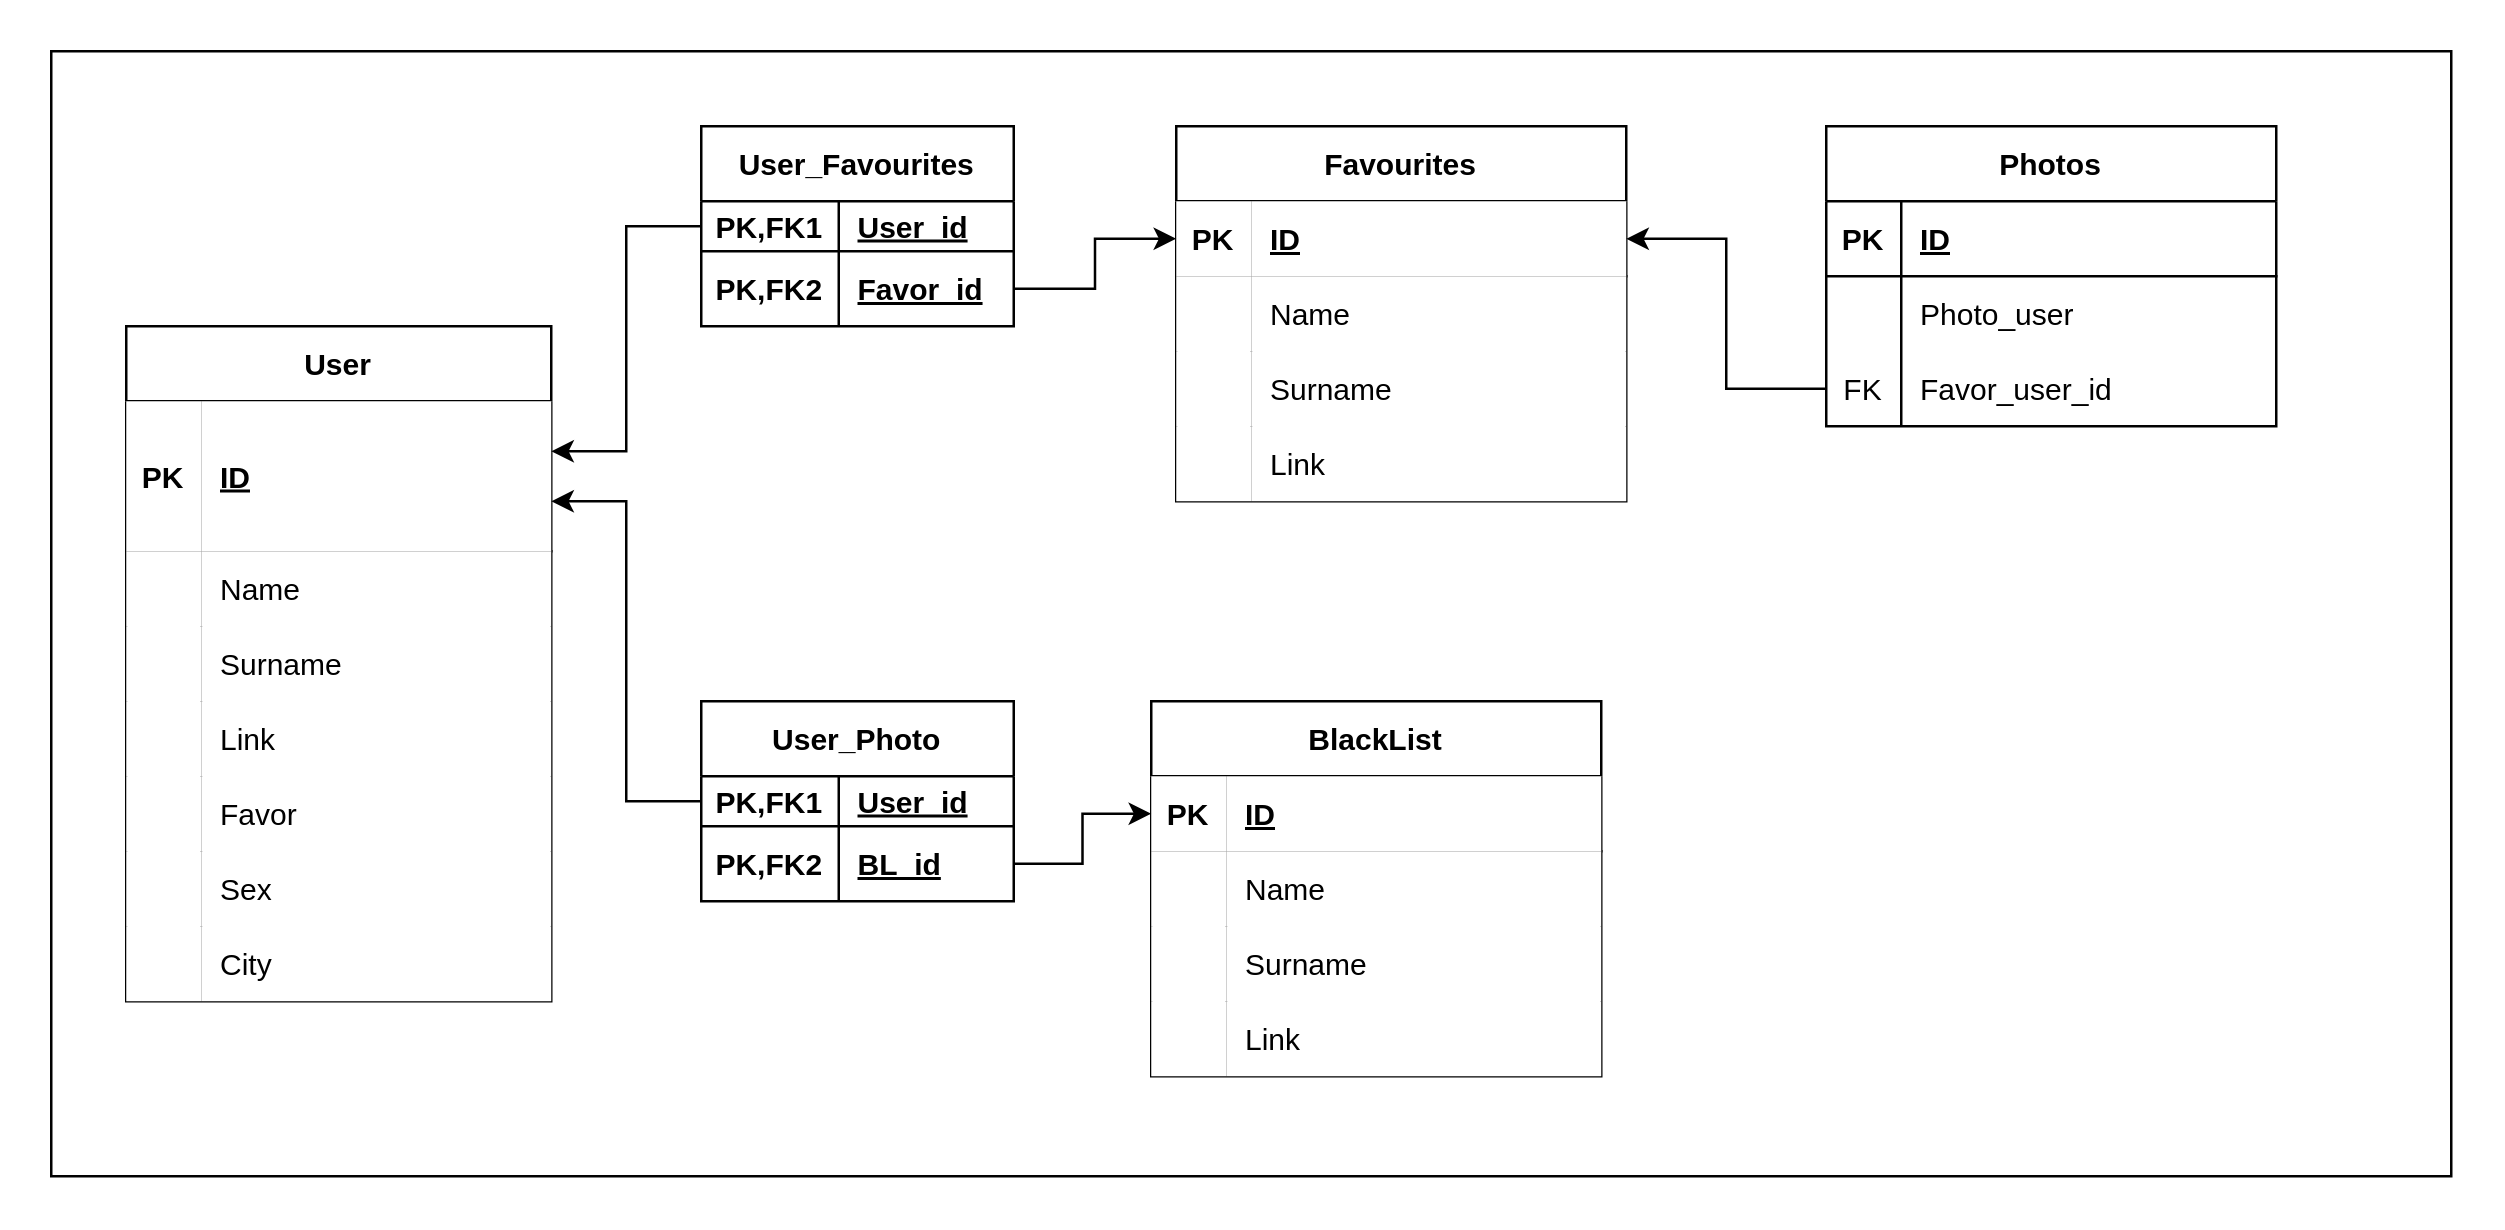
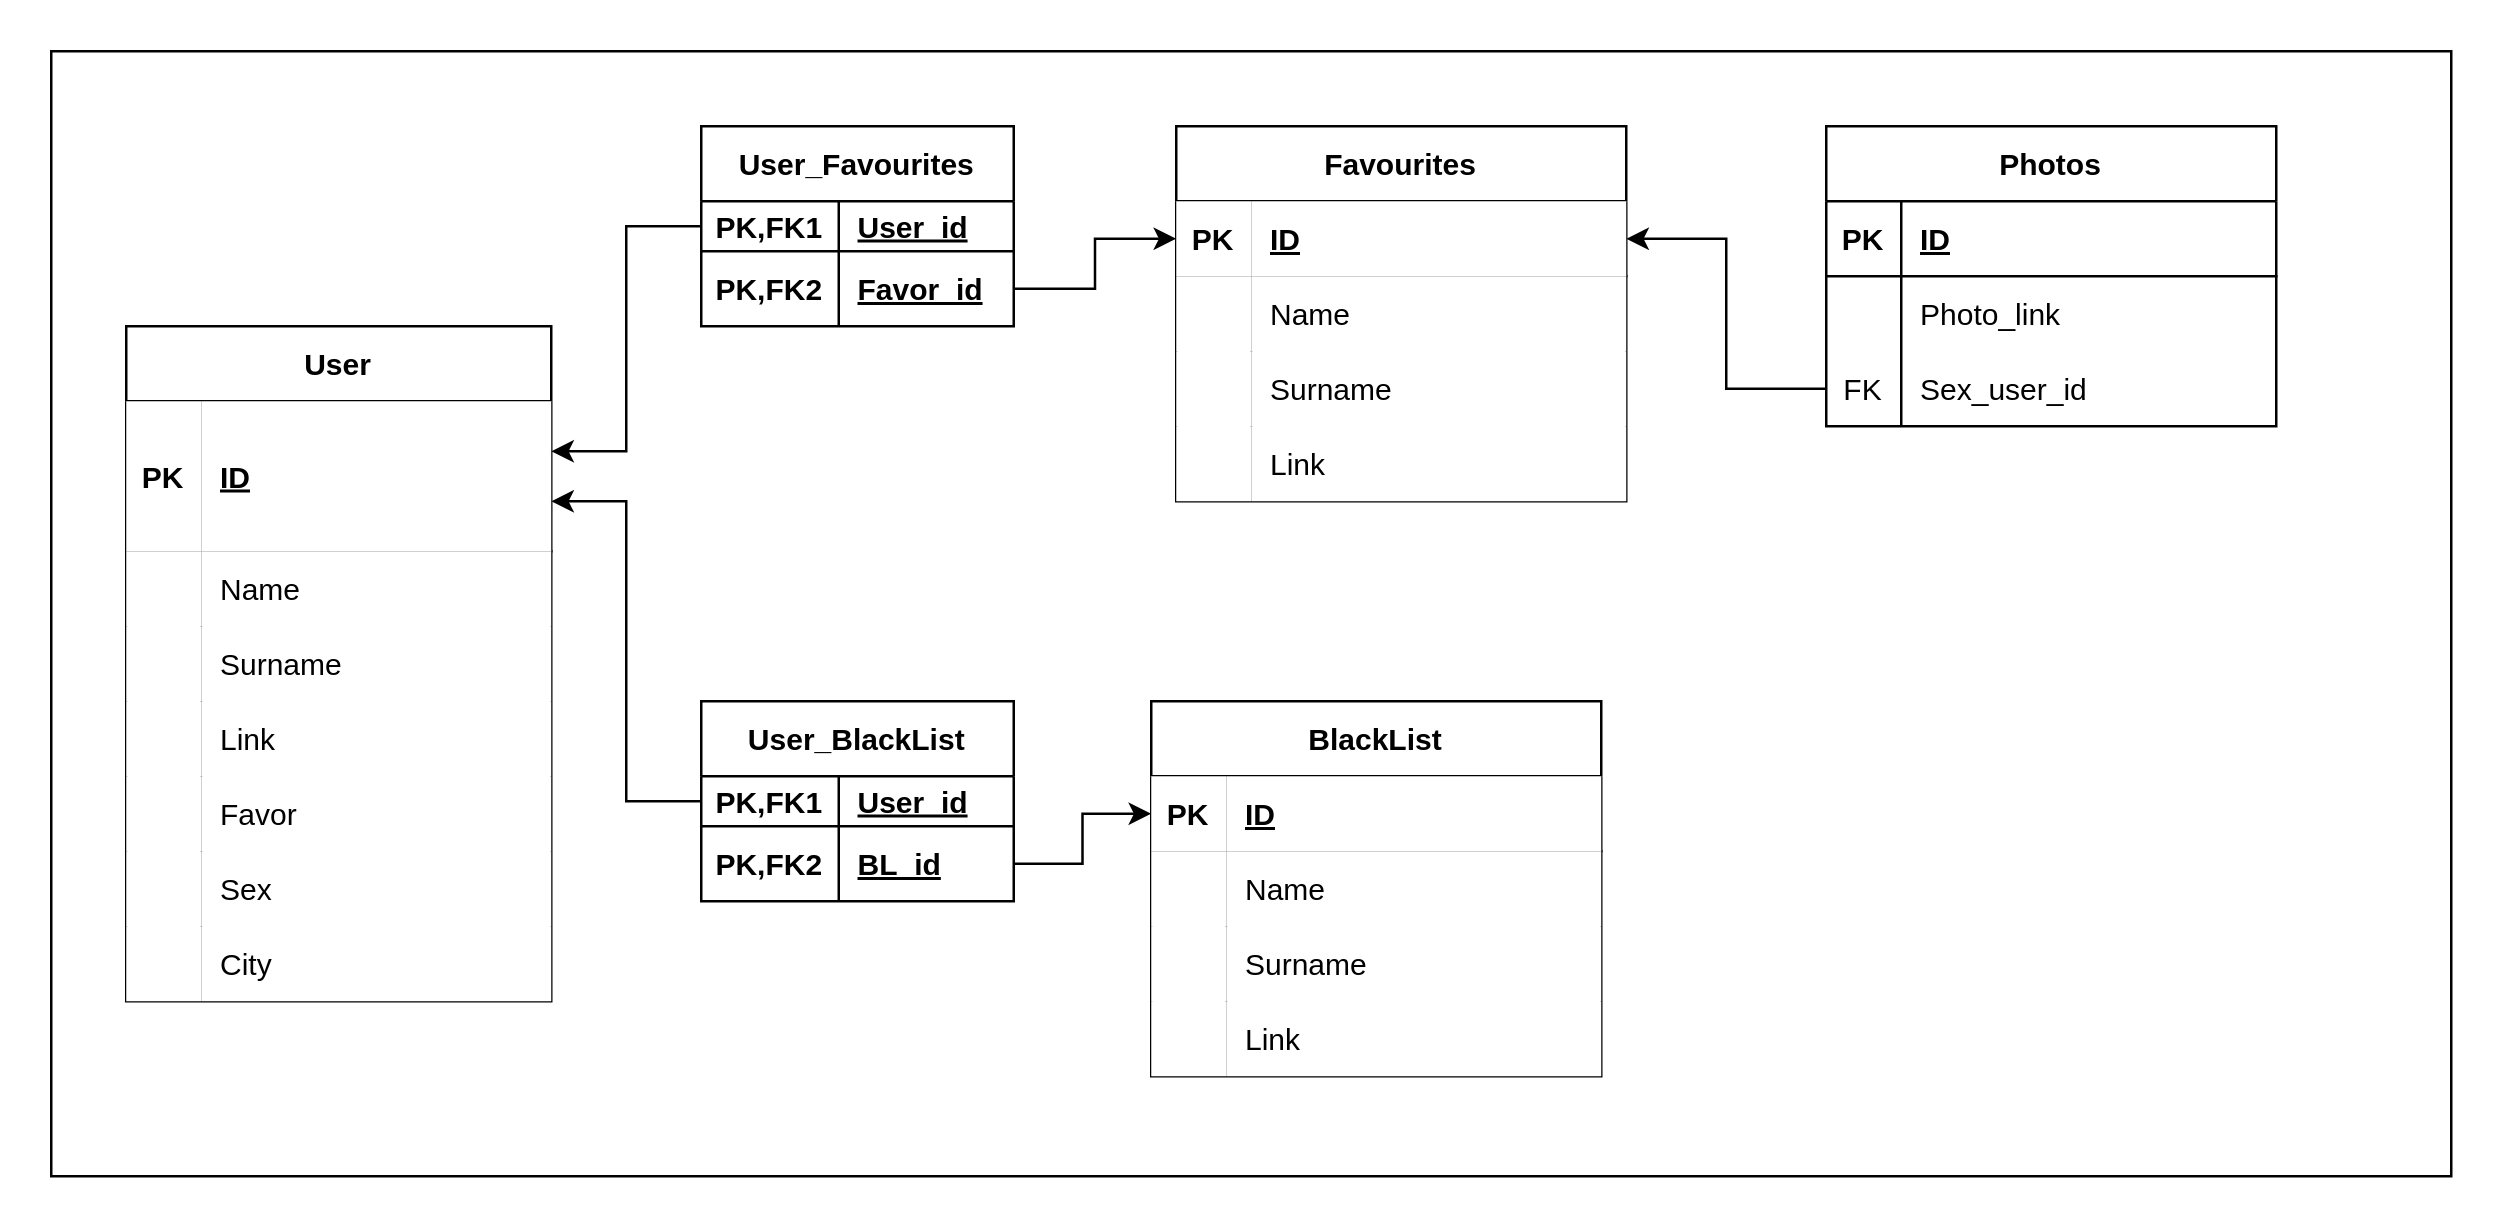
node "Photo_user": label "Photo_user" -> "Photo_link"
node "Favor_user_id": label "Favor_user_id" -> "Sex_user_id"
node "User_Photo": label "User_Photo" -> "User_BlackList"
